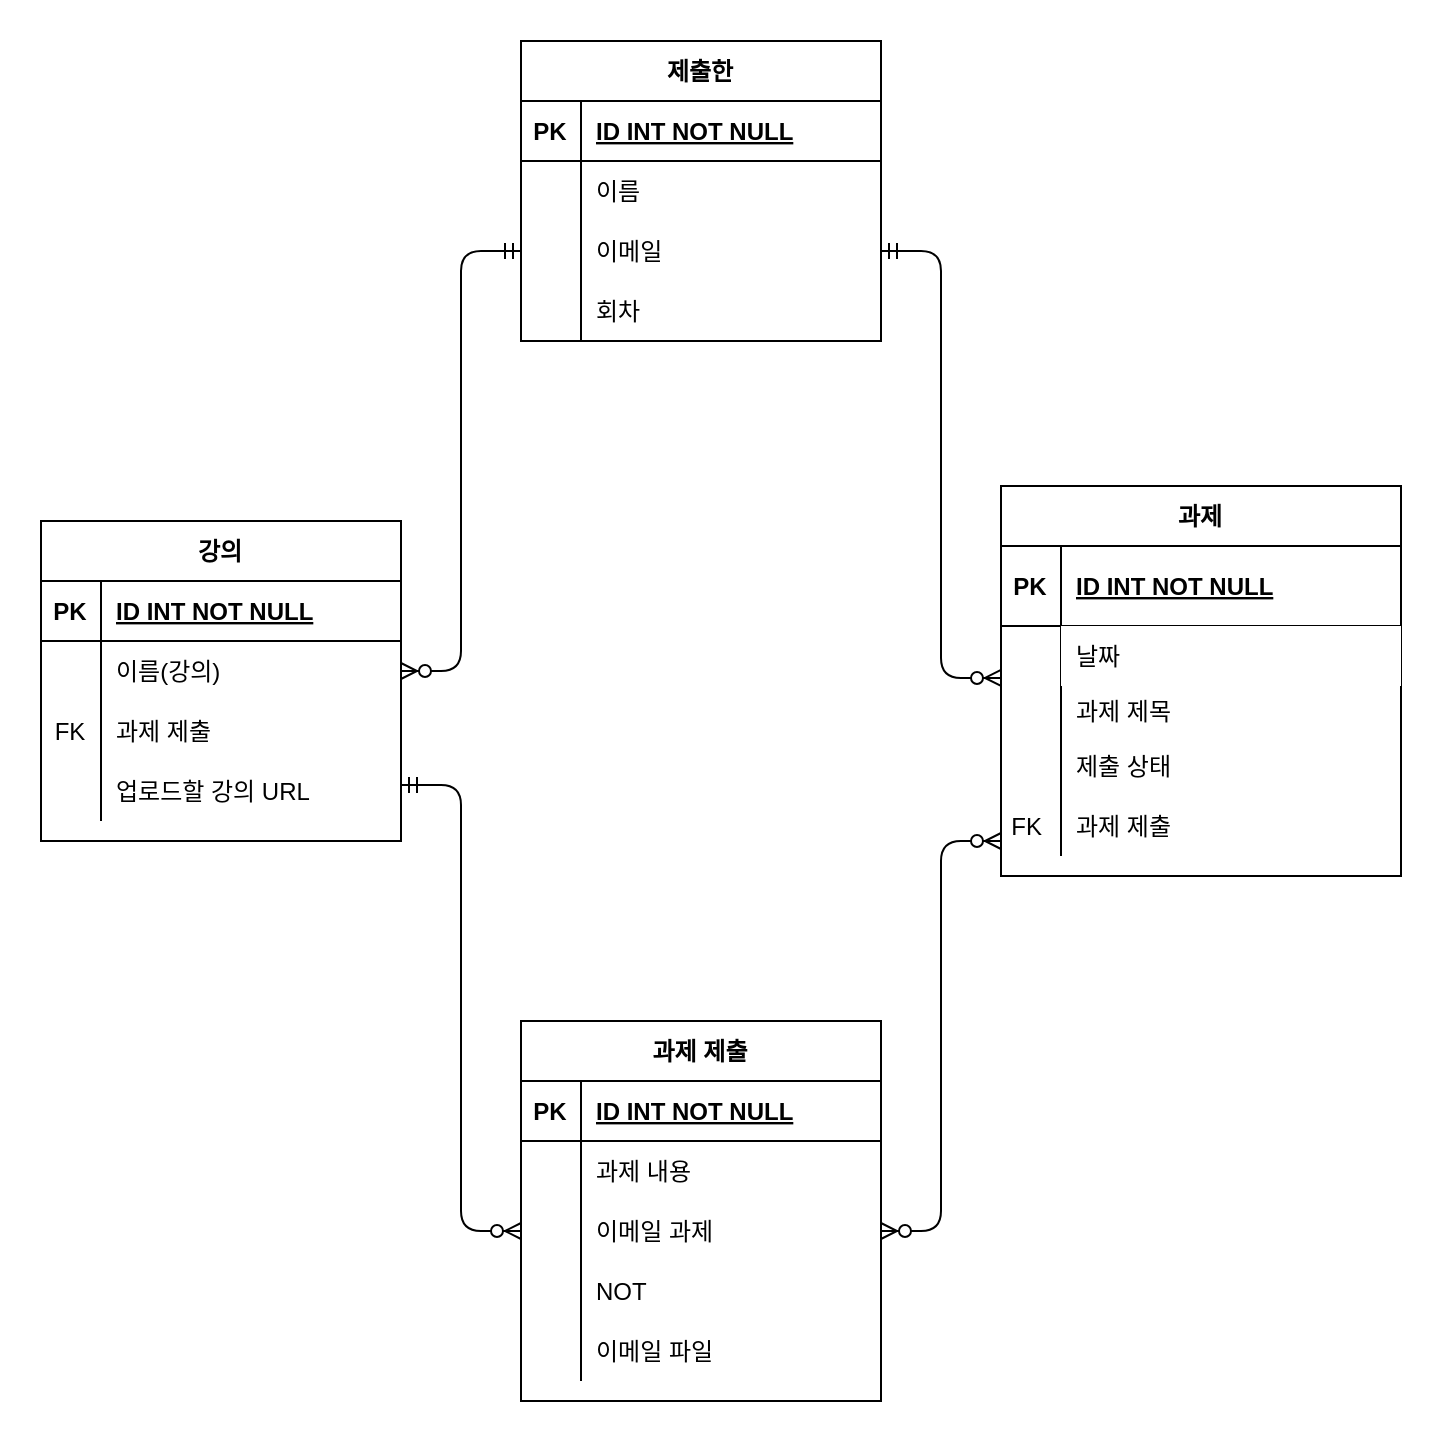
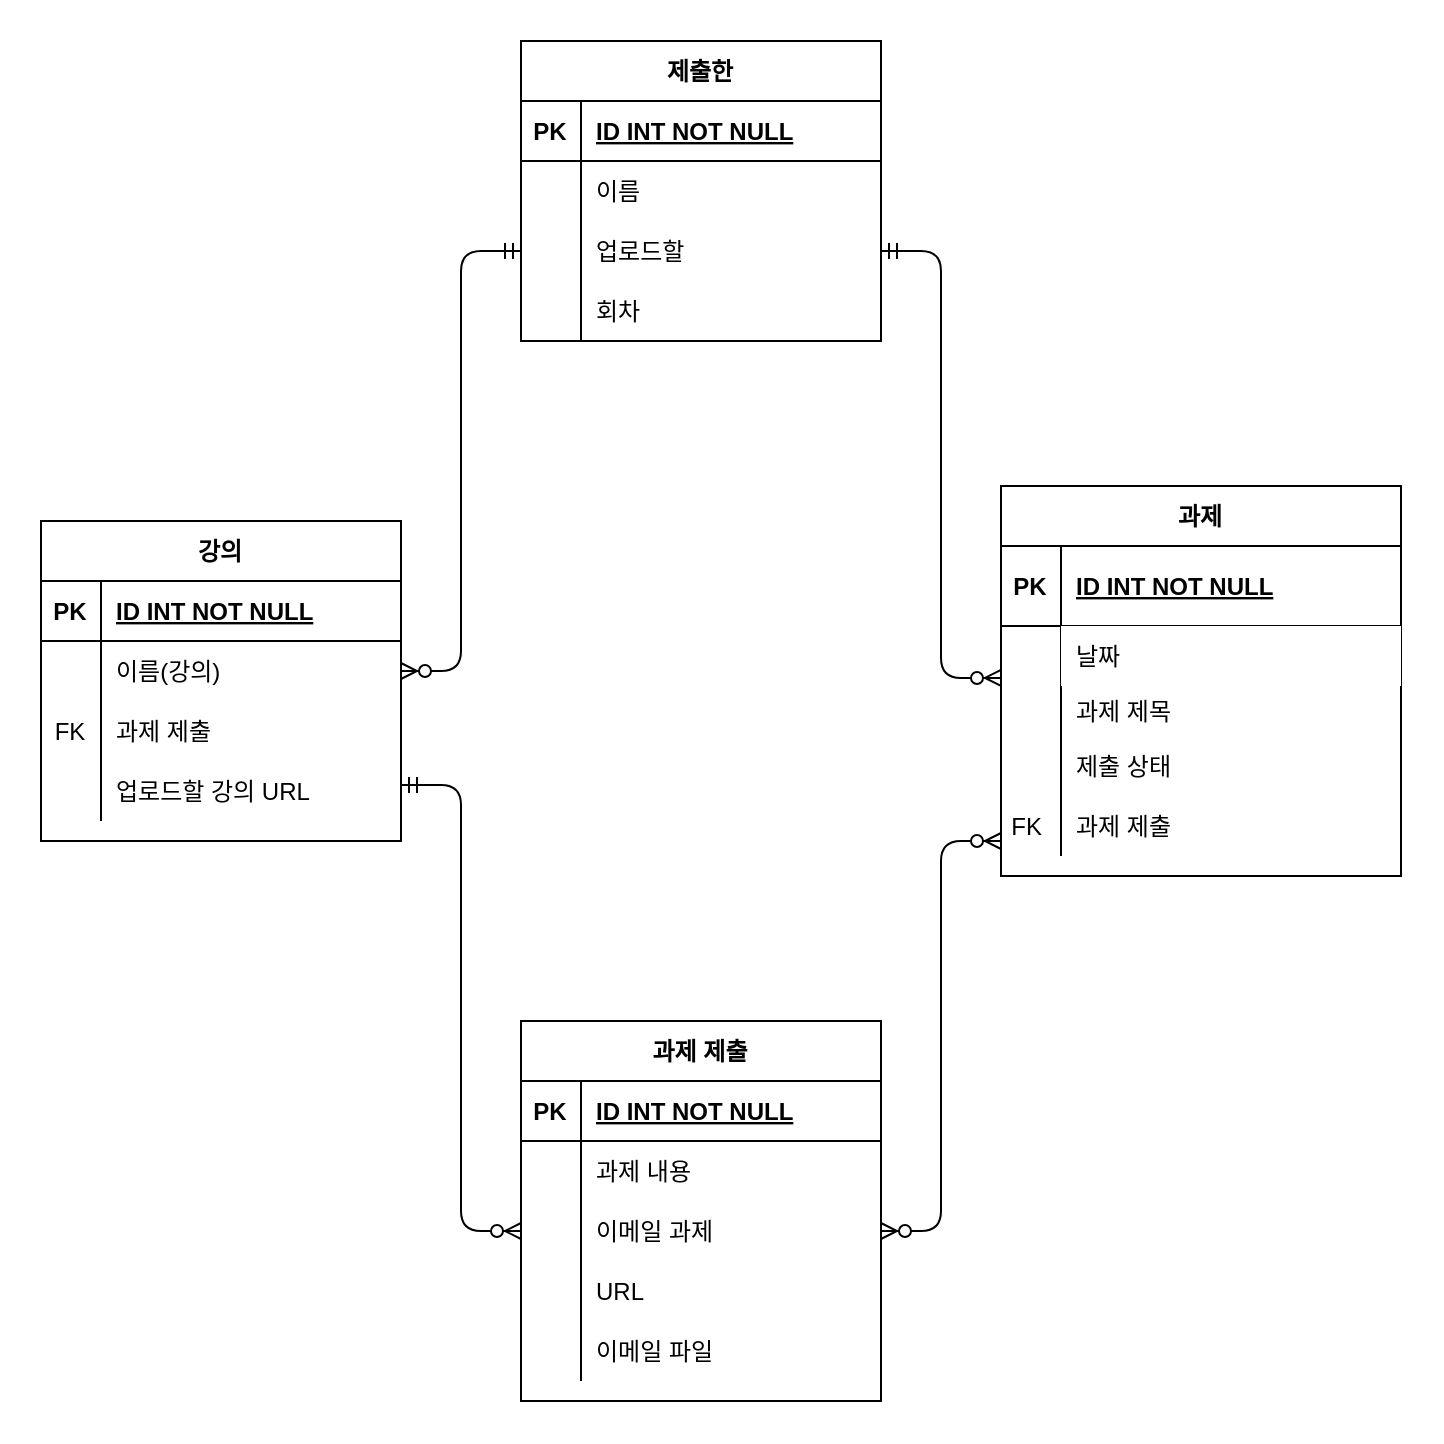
node "이메일": label "이메일" -> "업로드할"
node "NOT": label "NOT" -> "URL"
